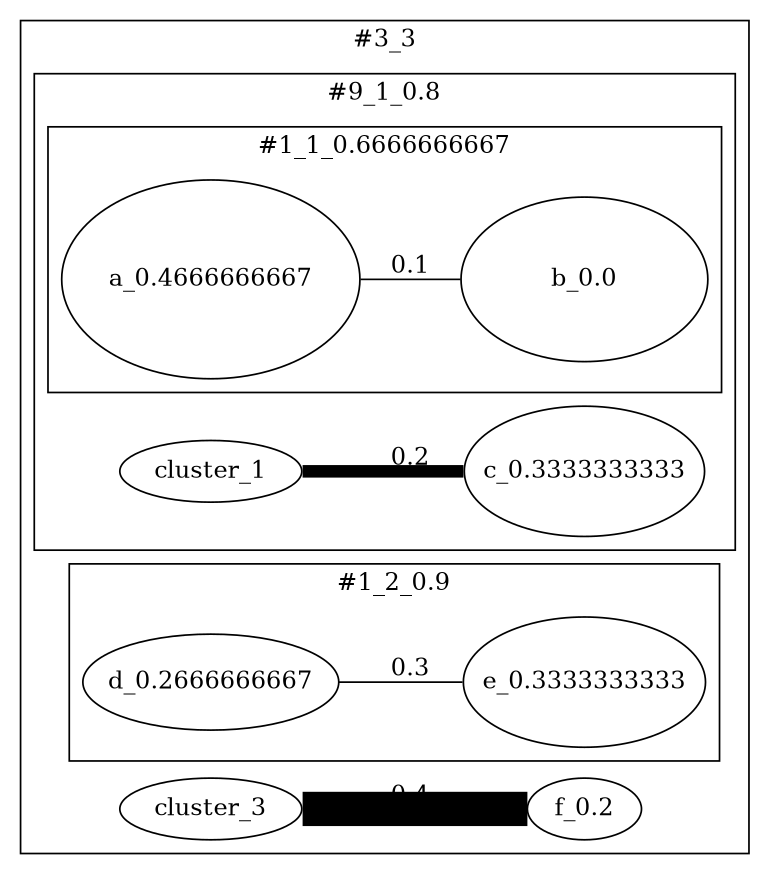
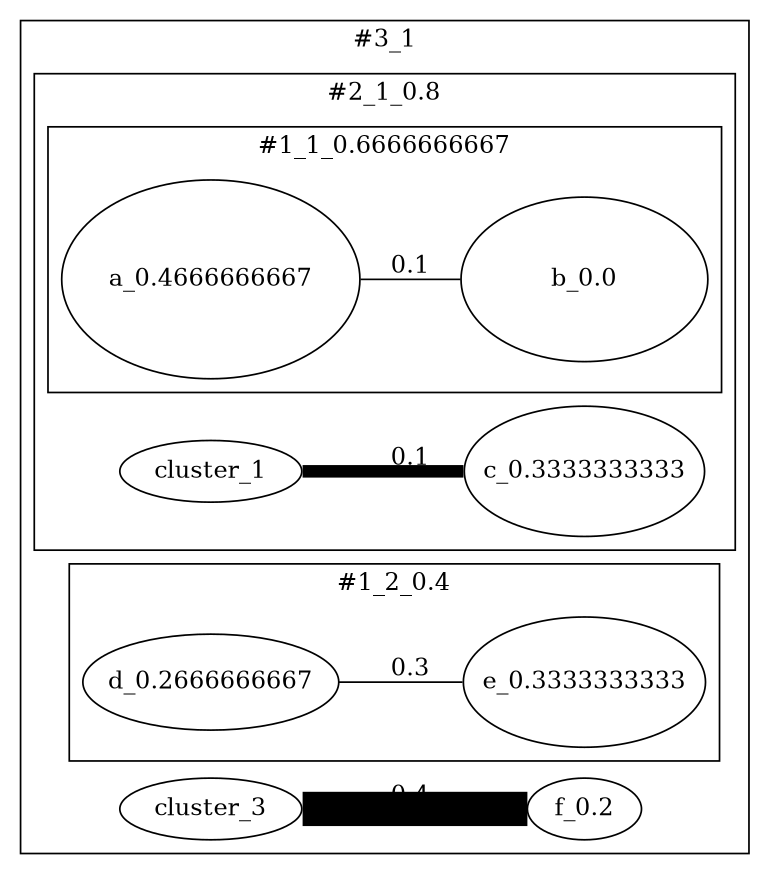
cluster "#3_3": label "#3_3" -> "#3_1"
cluster "#9_1_0.8": label "#9_1_0.8" -> "#2_1_0.8"
edge "cluster_1" -- "c_0.3333333333": label "0.2" -> "0.1"
cluster "#1_2_0.9": label "#1_2_0.9" -> "#1_2_0.4"
